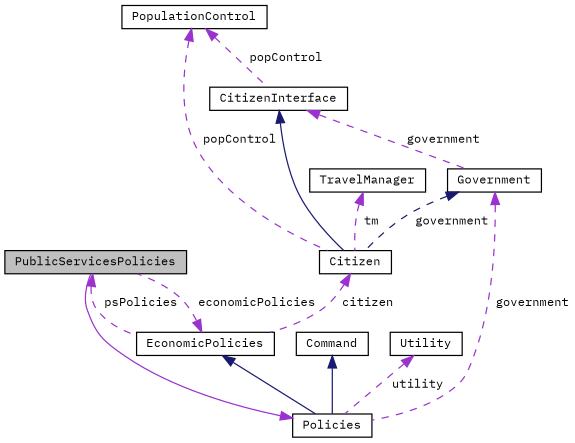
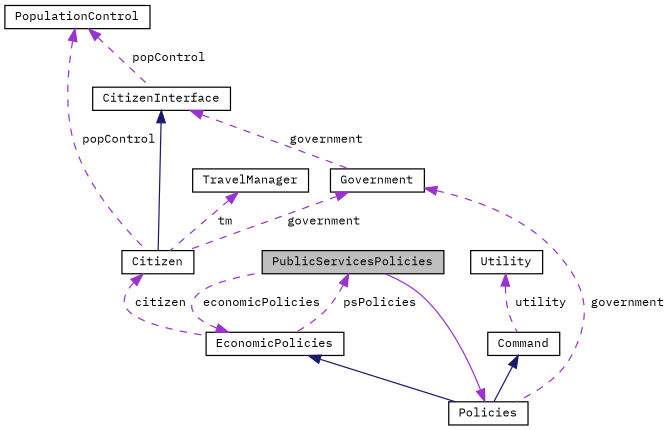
edge "Citizen" -> "Government": color midnightblue -> darkorchid3
edge "Policies" -> "Utility": now "Command" -> "Utility"
